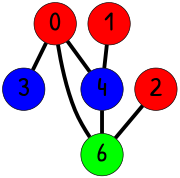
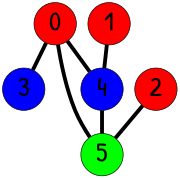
node "6": label "6" -> "5"
